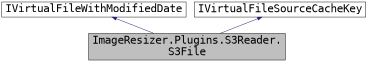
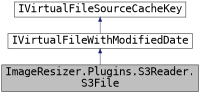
edge "ImageResizer.Plugins.S3Reader. S3File" -> "IVirtualFileSourceCacheKey": now "IVirtualFileWithModifiedDate" -> "IVirtualFileSourceCacheKey"
